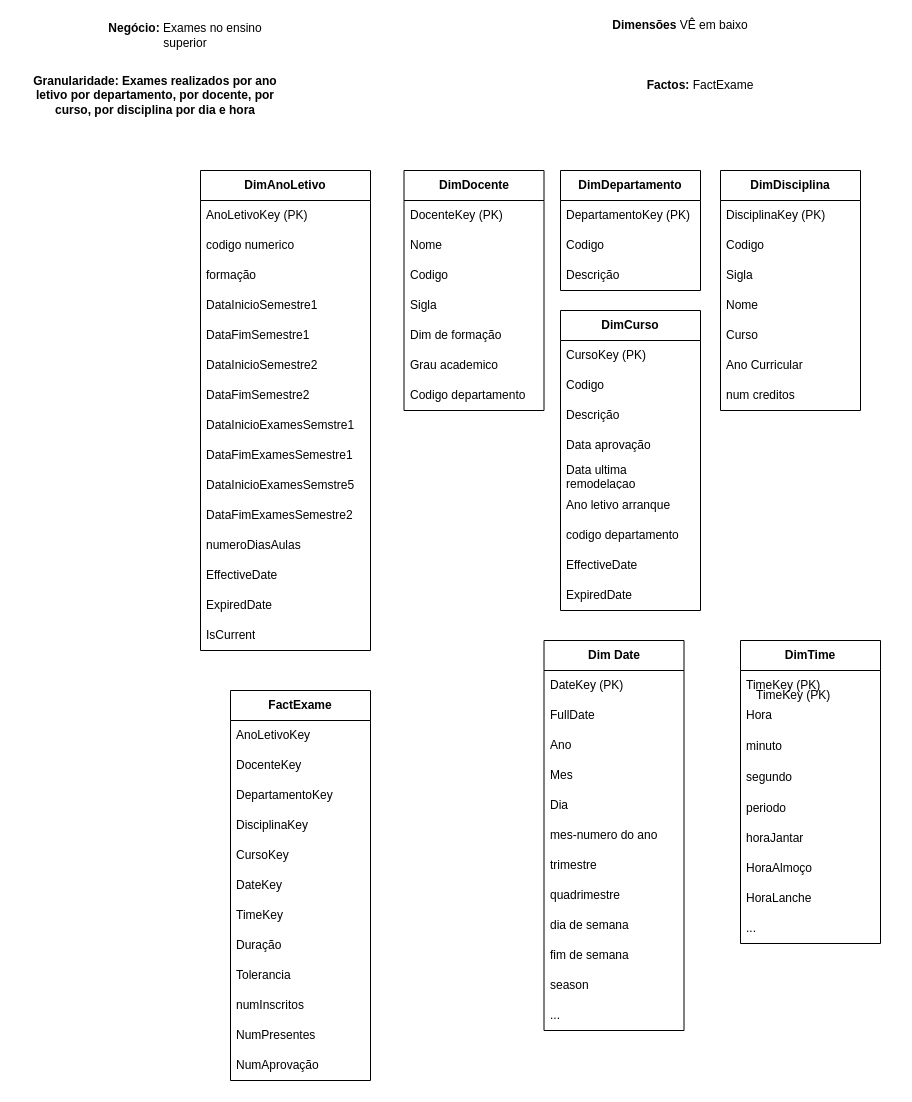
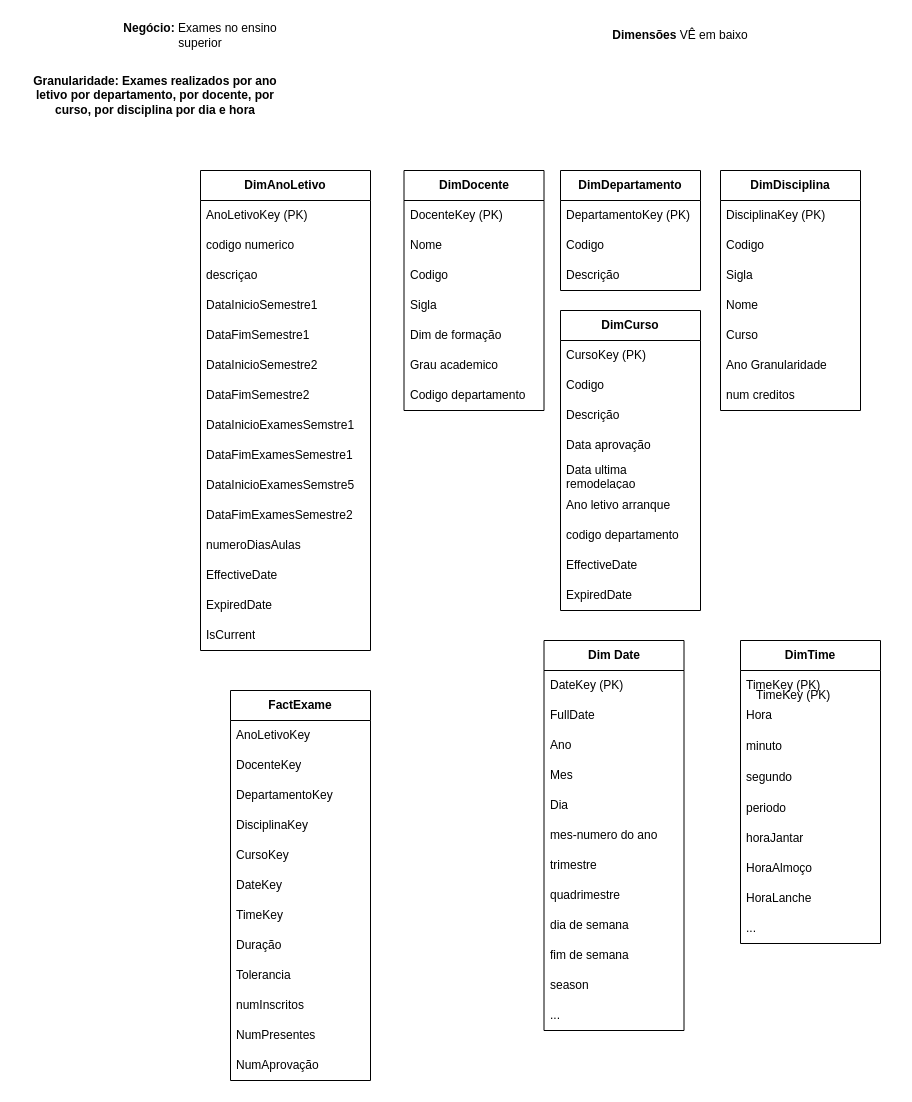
node "Dimensões VÊ em baixo": moved (681, 26) -> (681, 36)
node "Negócio: Exames no ensino superior": moved (186, 36) -> (201, 36)
node "Factos: FactExame": removed
node "formação": label "formação" -> "descriçao"
node "Ano Curricular": label "Ano Curricular" -> "Ano Granularidade"
